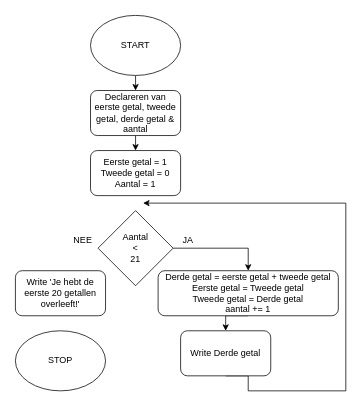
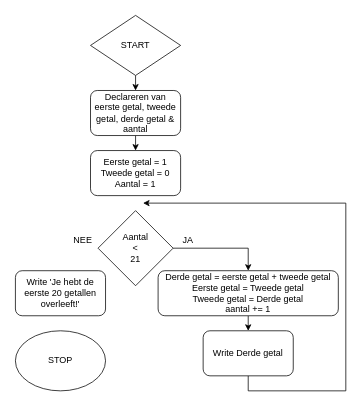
node "START": shape ellipse -> diamond
node "Write Derde getal": moved (225, 353) -> (248, 353)
